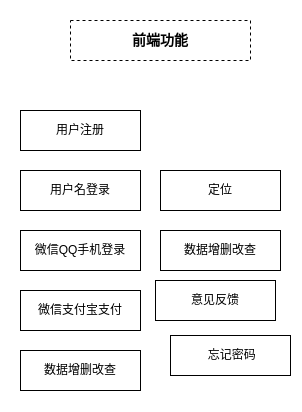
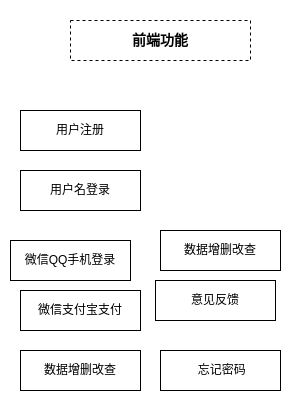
node "定位": removed
node "微信QQ手机登录": moved (81, 251) -> (71, 261)
node "忘记密码": moved (231, 356) -> (221, 371)
